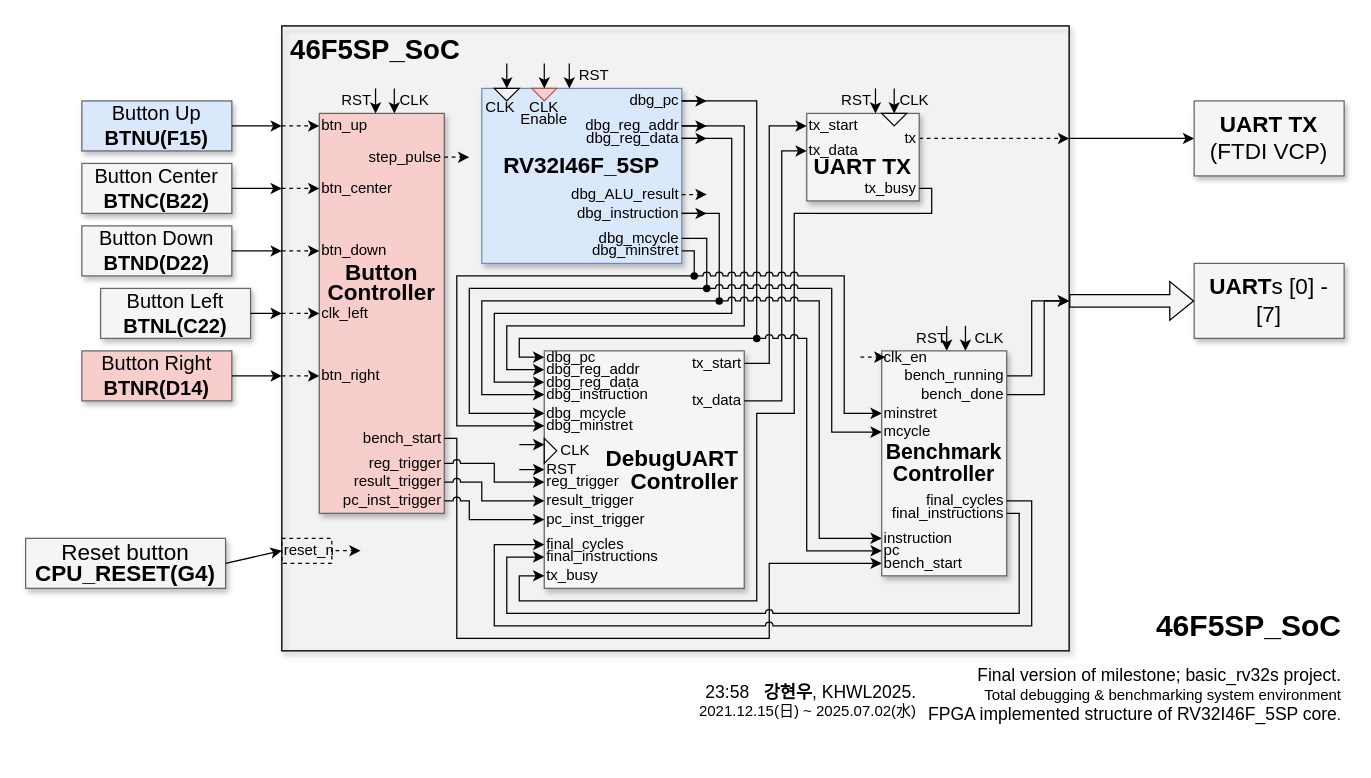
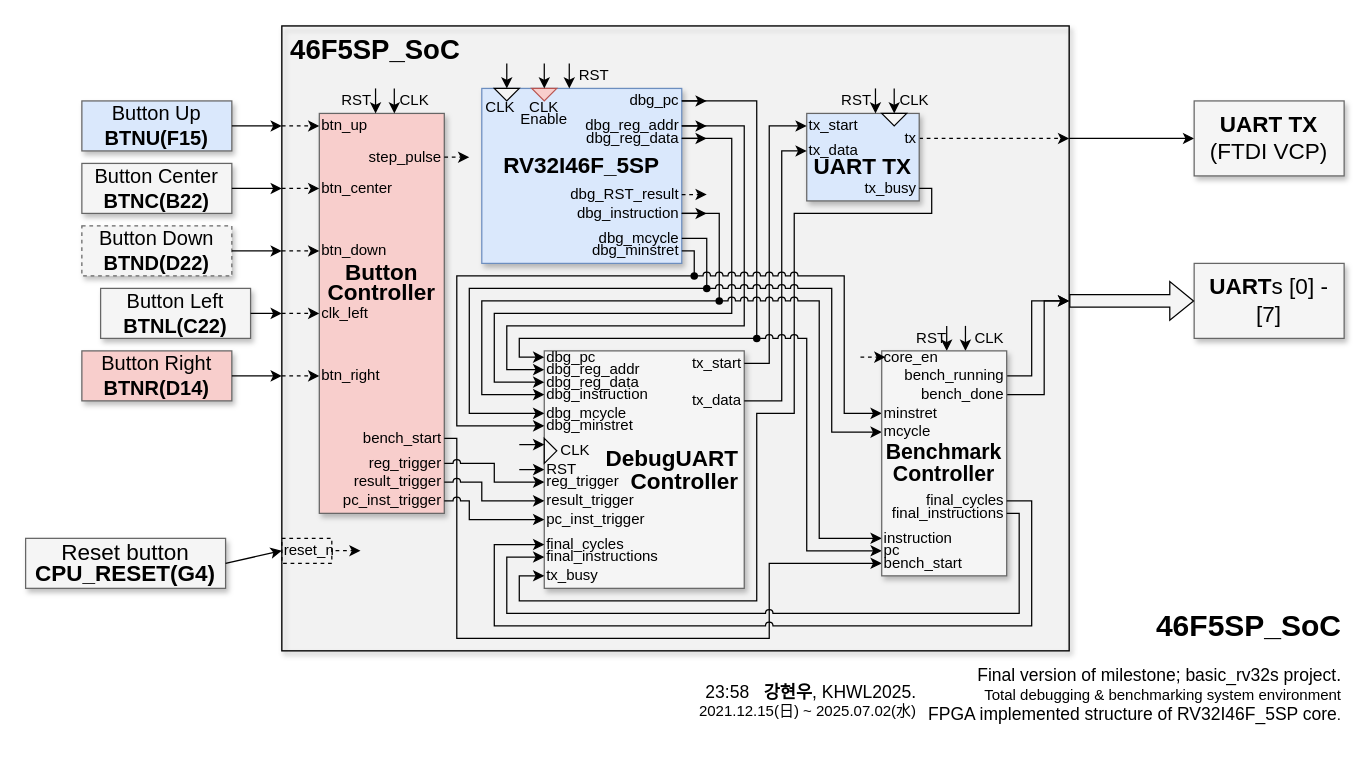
node "UART TX": fillcolor #f5f5f5 -> #dae8fc
node "dbg_ALU_result": label "dbg_ALU_result" -> "dbg_RST_result"
node "Button Down BTND(D22)": style solid -> dashed
node "clk_en": label "clk_en" -> "core_en"
